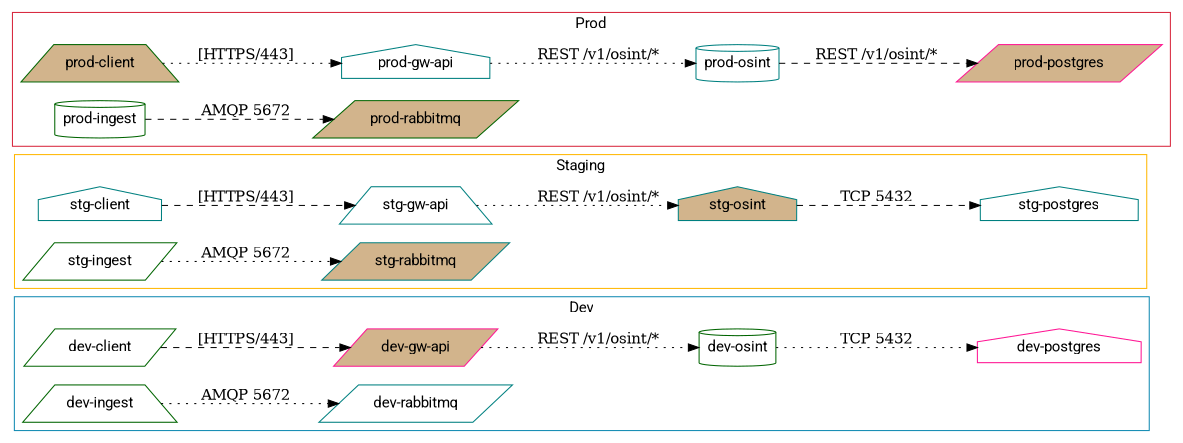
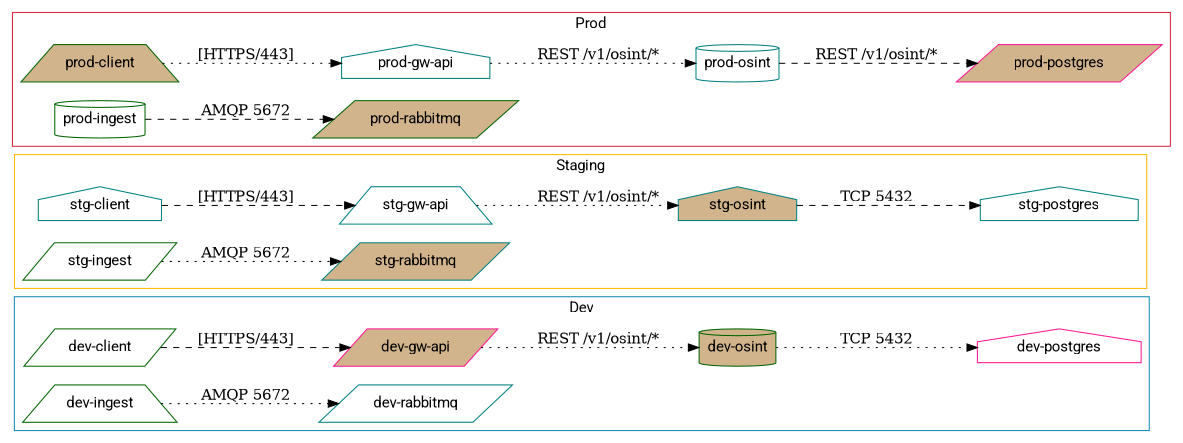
node "dev-osint": fillcolor white -> tan
